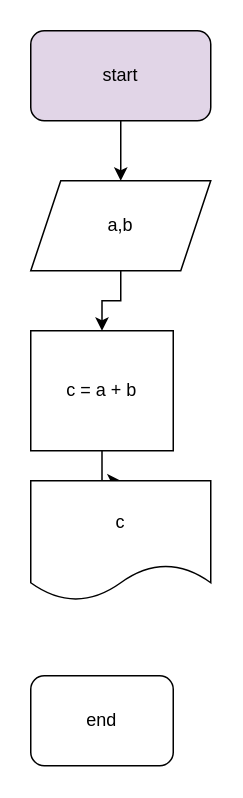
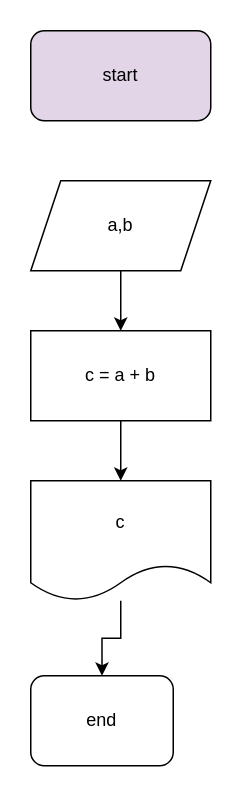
edge "start" -> "a,b": removed
node "c = a + b": size 143x120 -> 180x90
edge "c" -> "end": added
